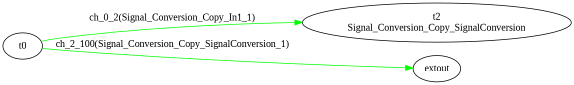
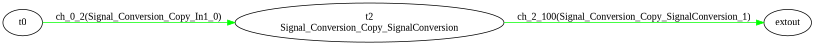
edge "t0" -> "t2 Signal_Conversion_Copy_SignalConversion": label "ch_0_2(Signal_Conversion_Copy_In1_1)" -> "ch_0_2(Signal_Conversion_Copy_In1_0)"
edge "t0" -> "extout": now "t2 Signal_Conversion_Copy_SignalConversion" -> "extout"
